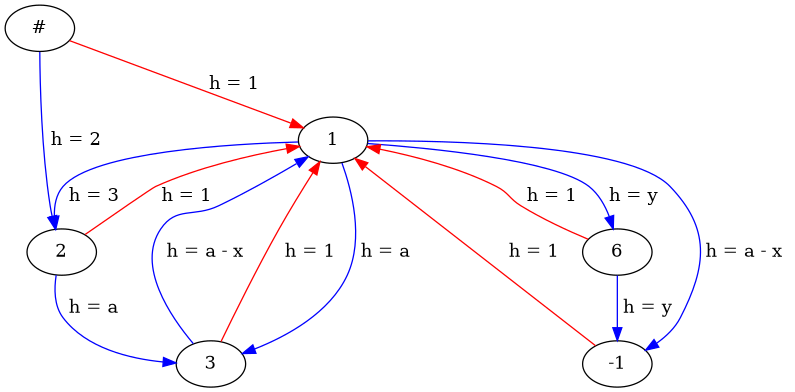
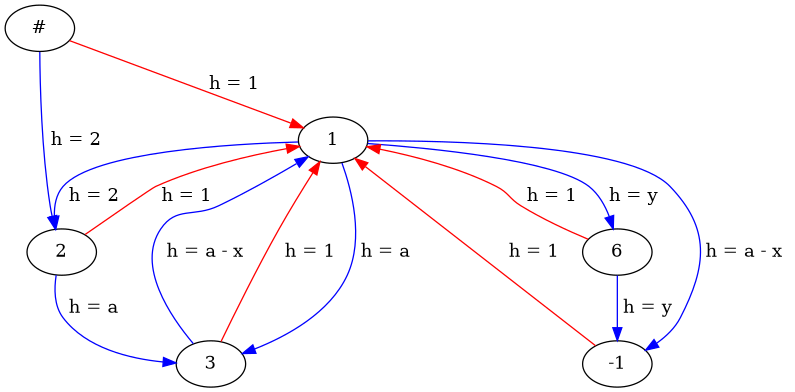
edge "1" -> "2": label " h = 3 " -> " h = 2 "
